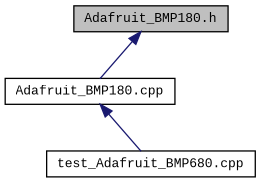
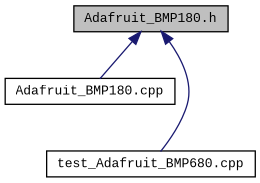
edge "test_Adafruit_BMP680.cpp" -> "Adafruit_BMP180.cpp": now "test_Adafruit_BMP680.cpp" -> "Adafruit_BMP180.h"
